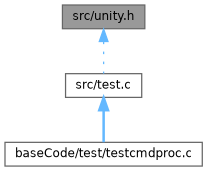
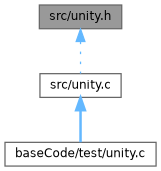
node "src/test.c": label "src/test.c" -> "src/unity.c"
node "baseCode/test/testcmdproc.c": label "baseCode/test/testcmdproc.c" -> "baseCode/test/unity.c"
